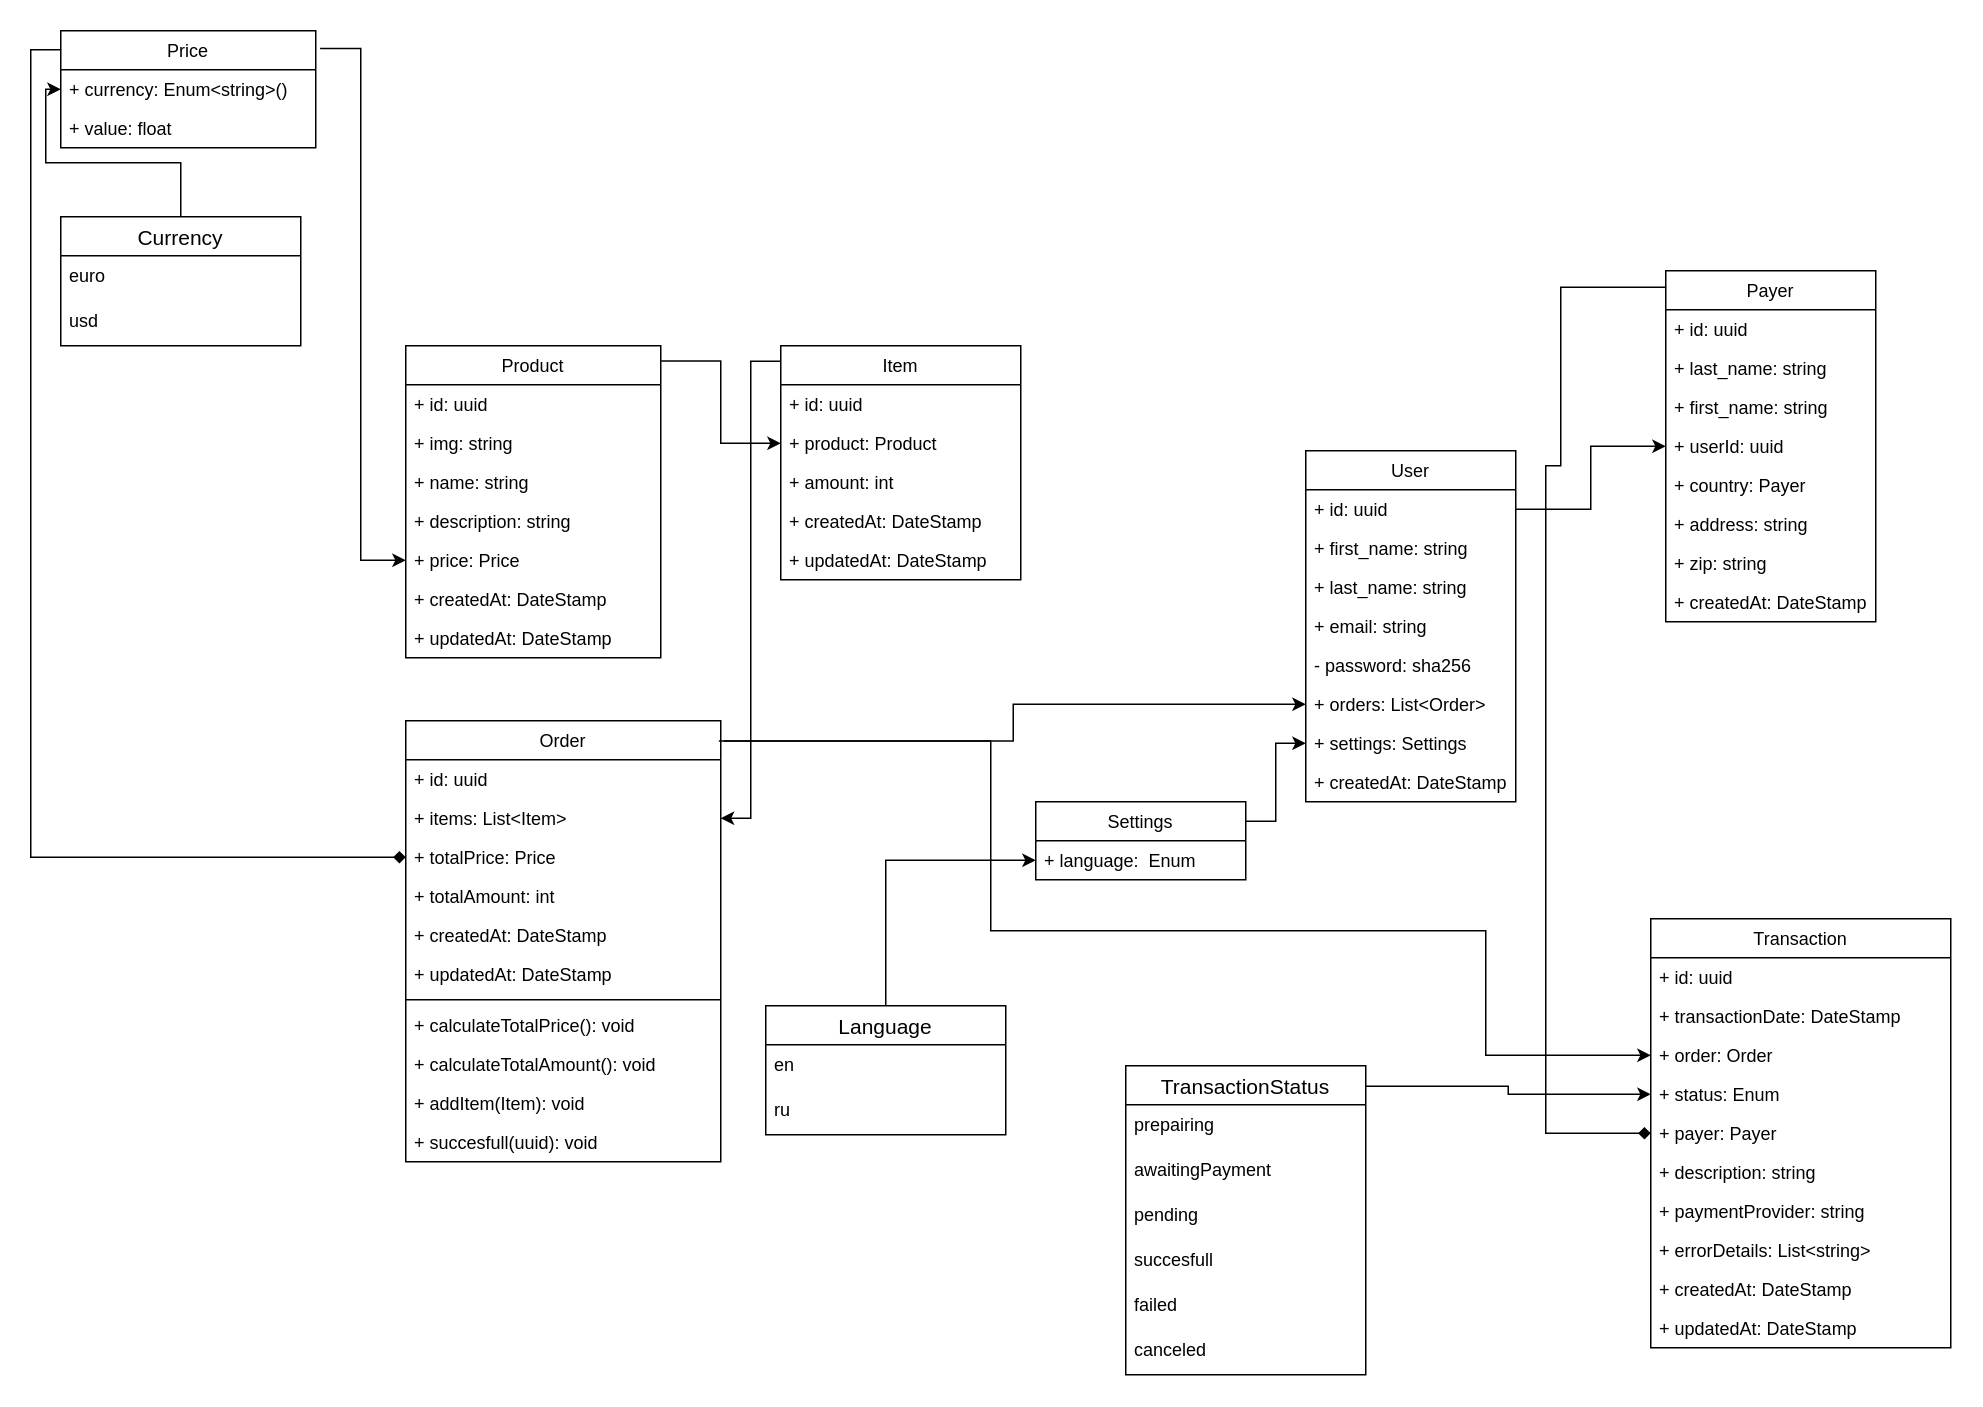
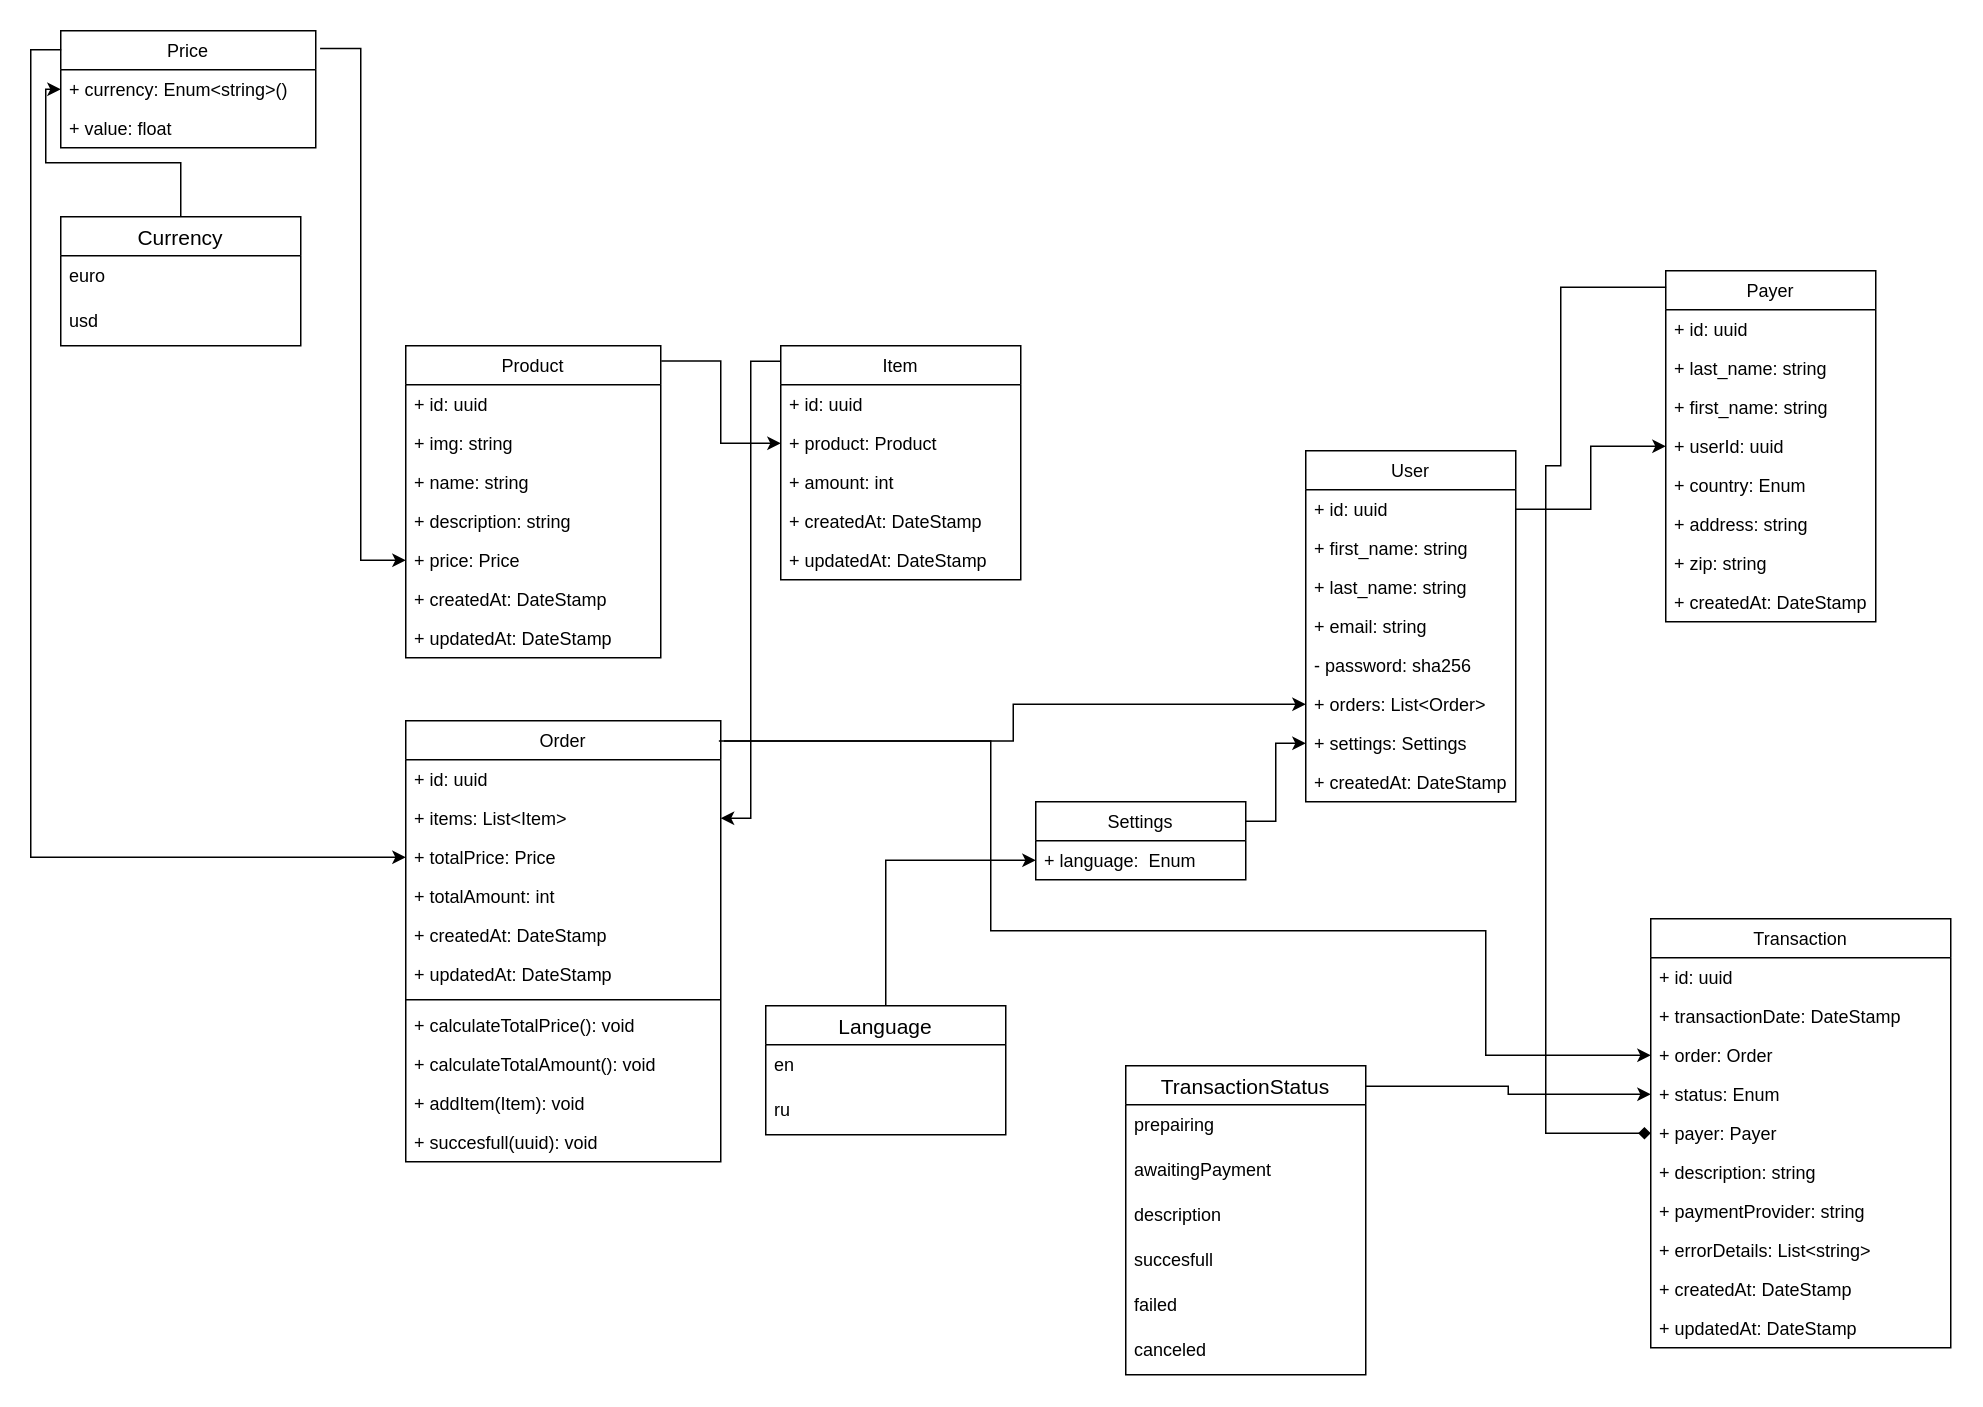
node "+ country: Payer": label "+ country: Payer" -> "+ country: Enum"
edge "Price" -> "+ totalPrice: Price": arrowhead diamond -> classic
node "pending": label "pending" -> "description"
